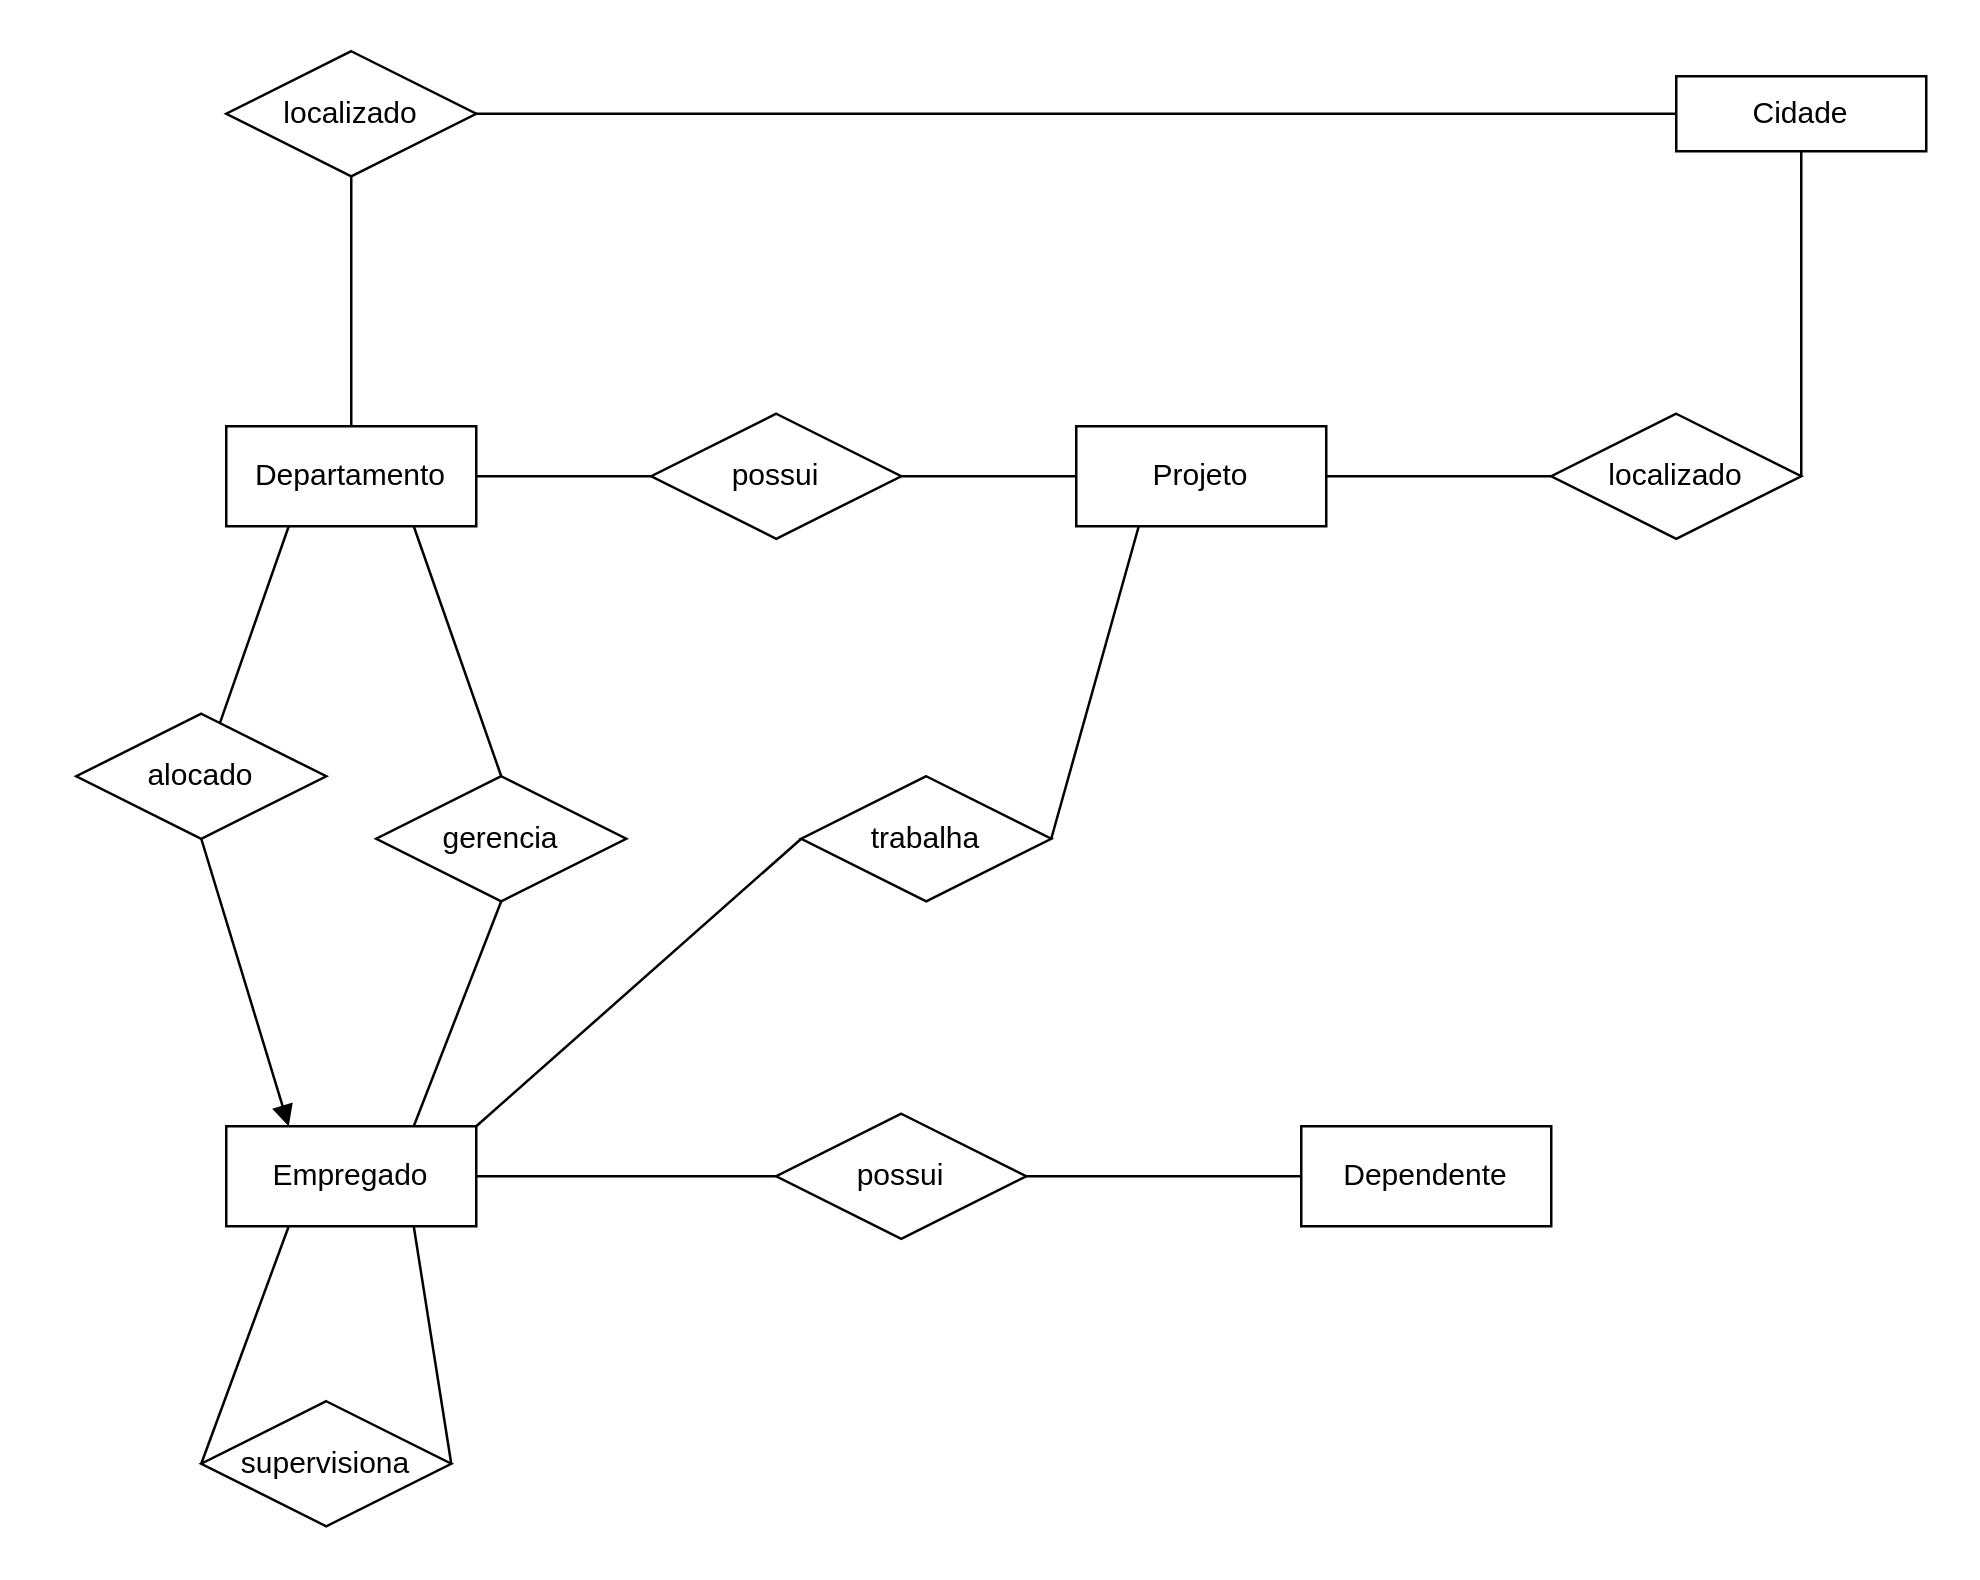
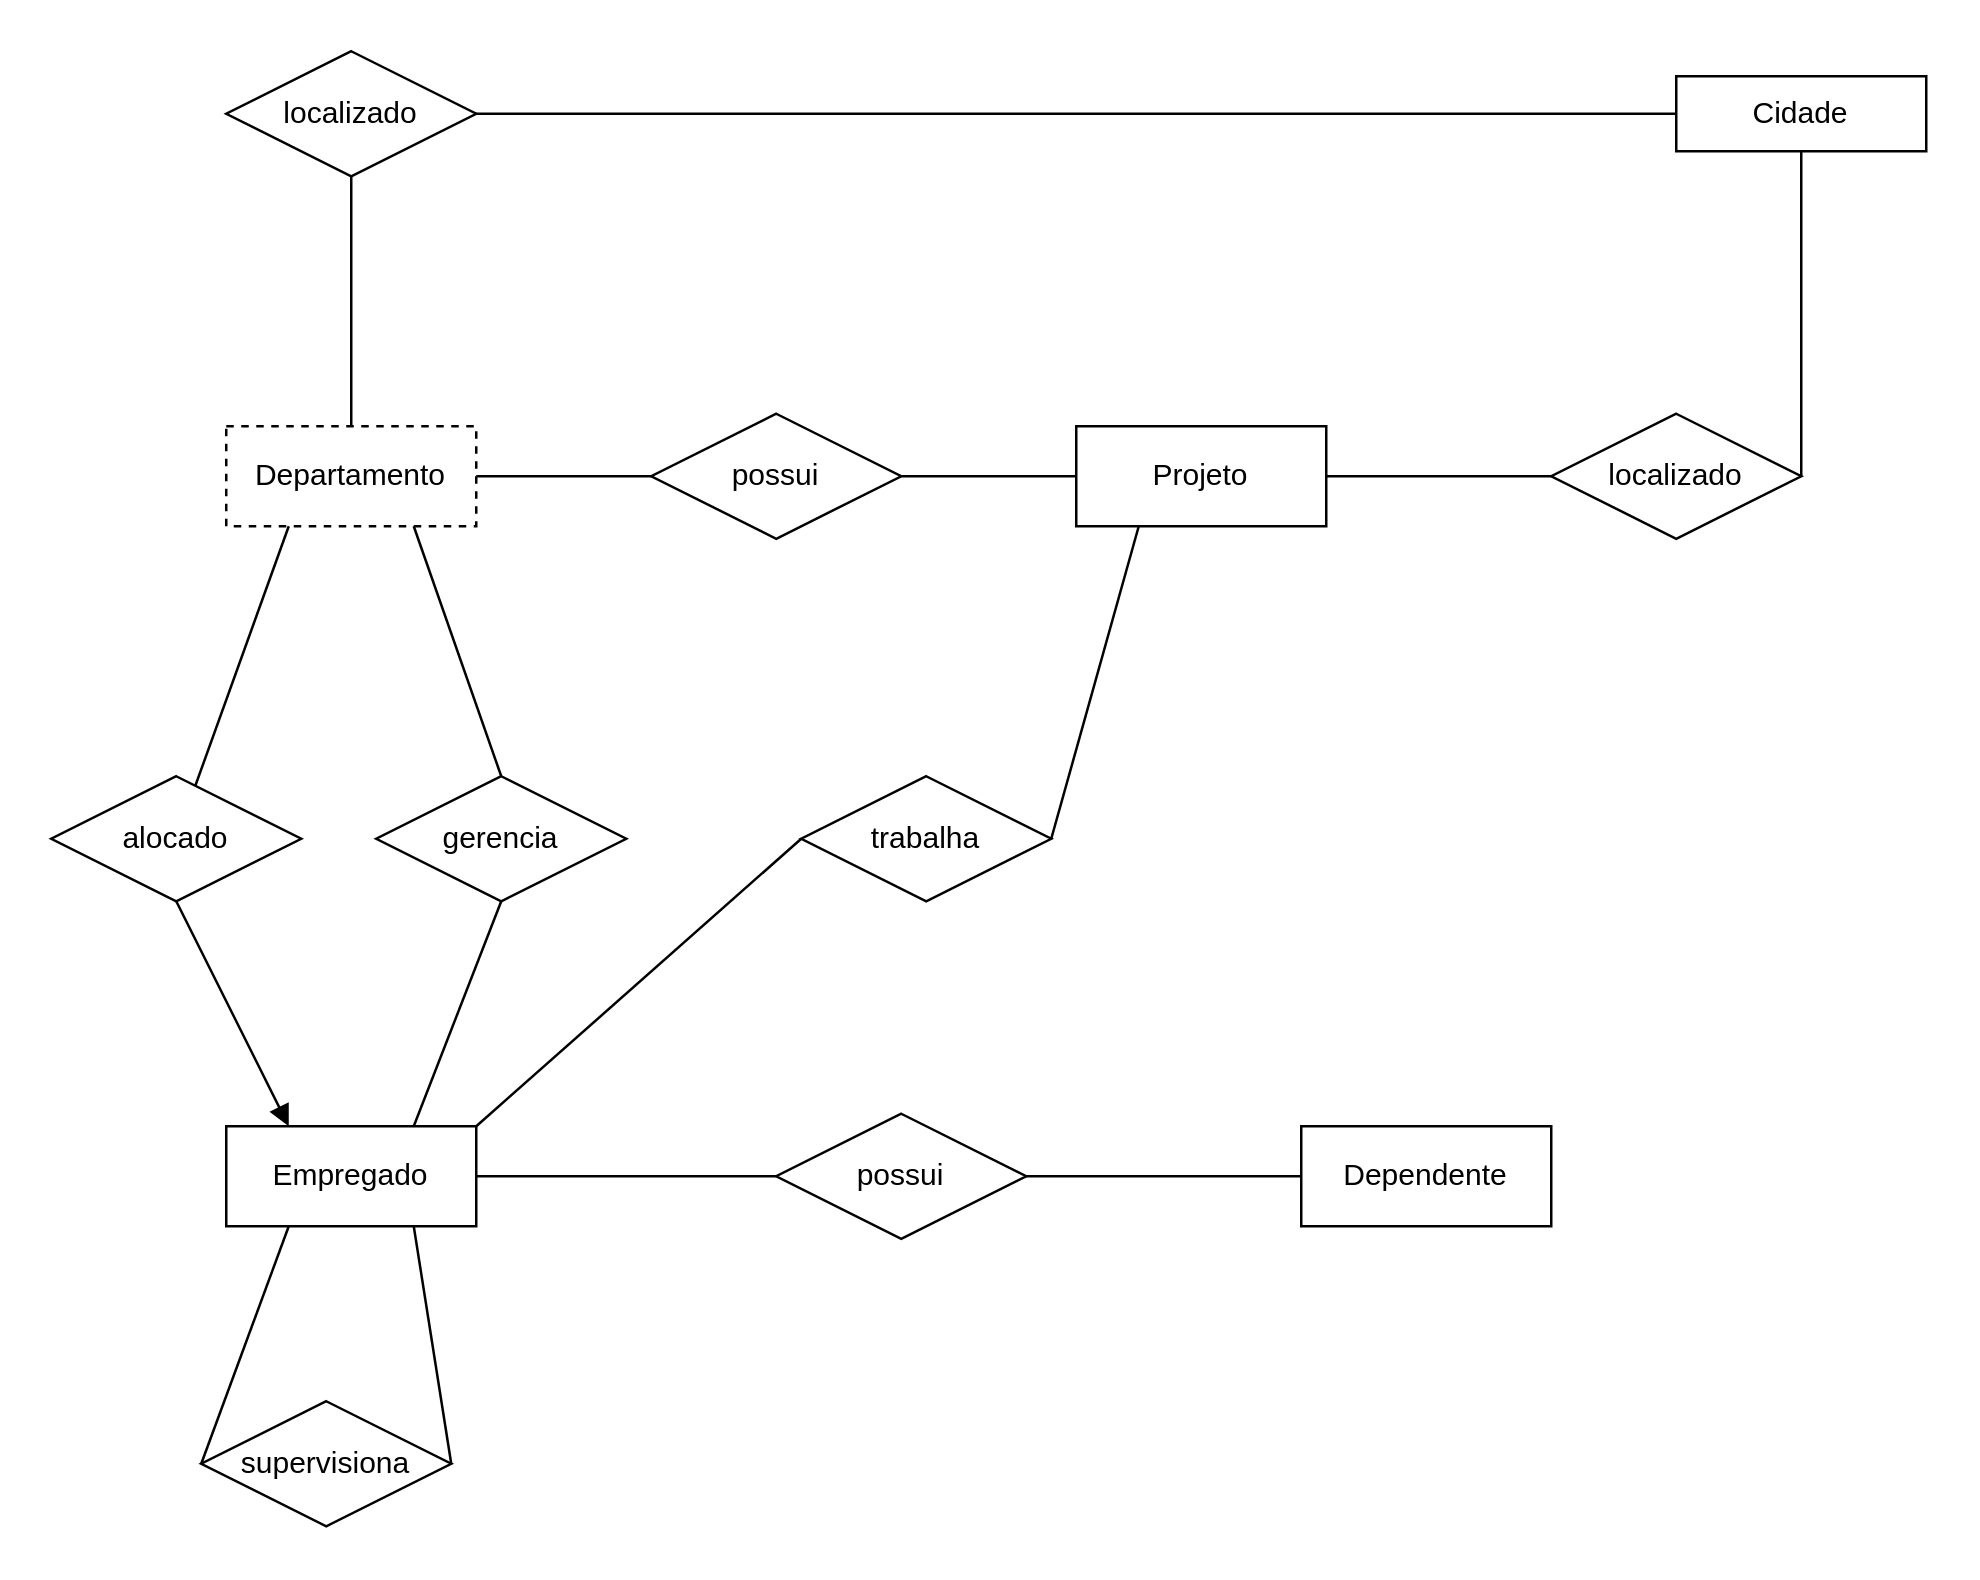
node "Departamento": style solid -> dashed
node "alocado": moved (201, 776) -> (176, 839)
